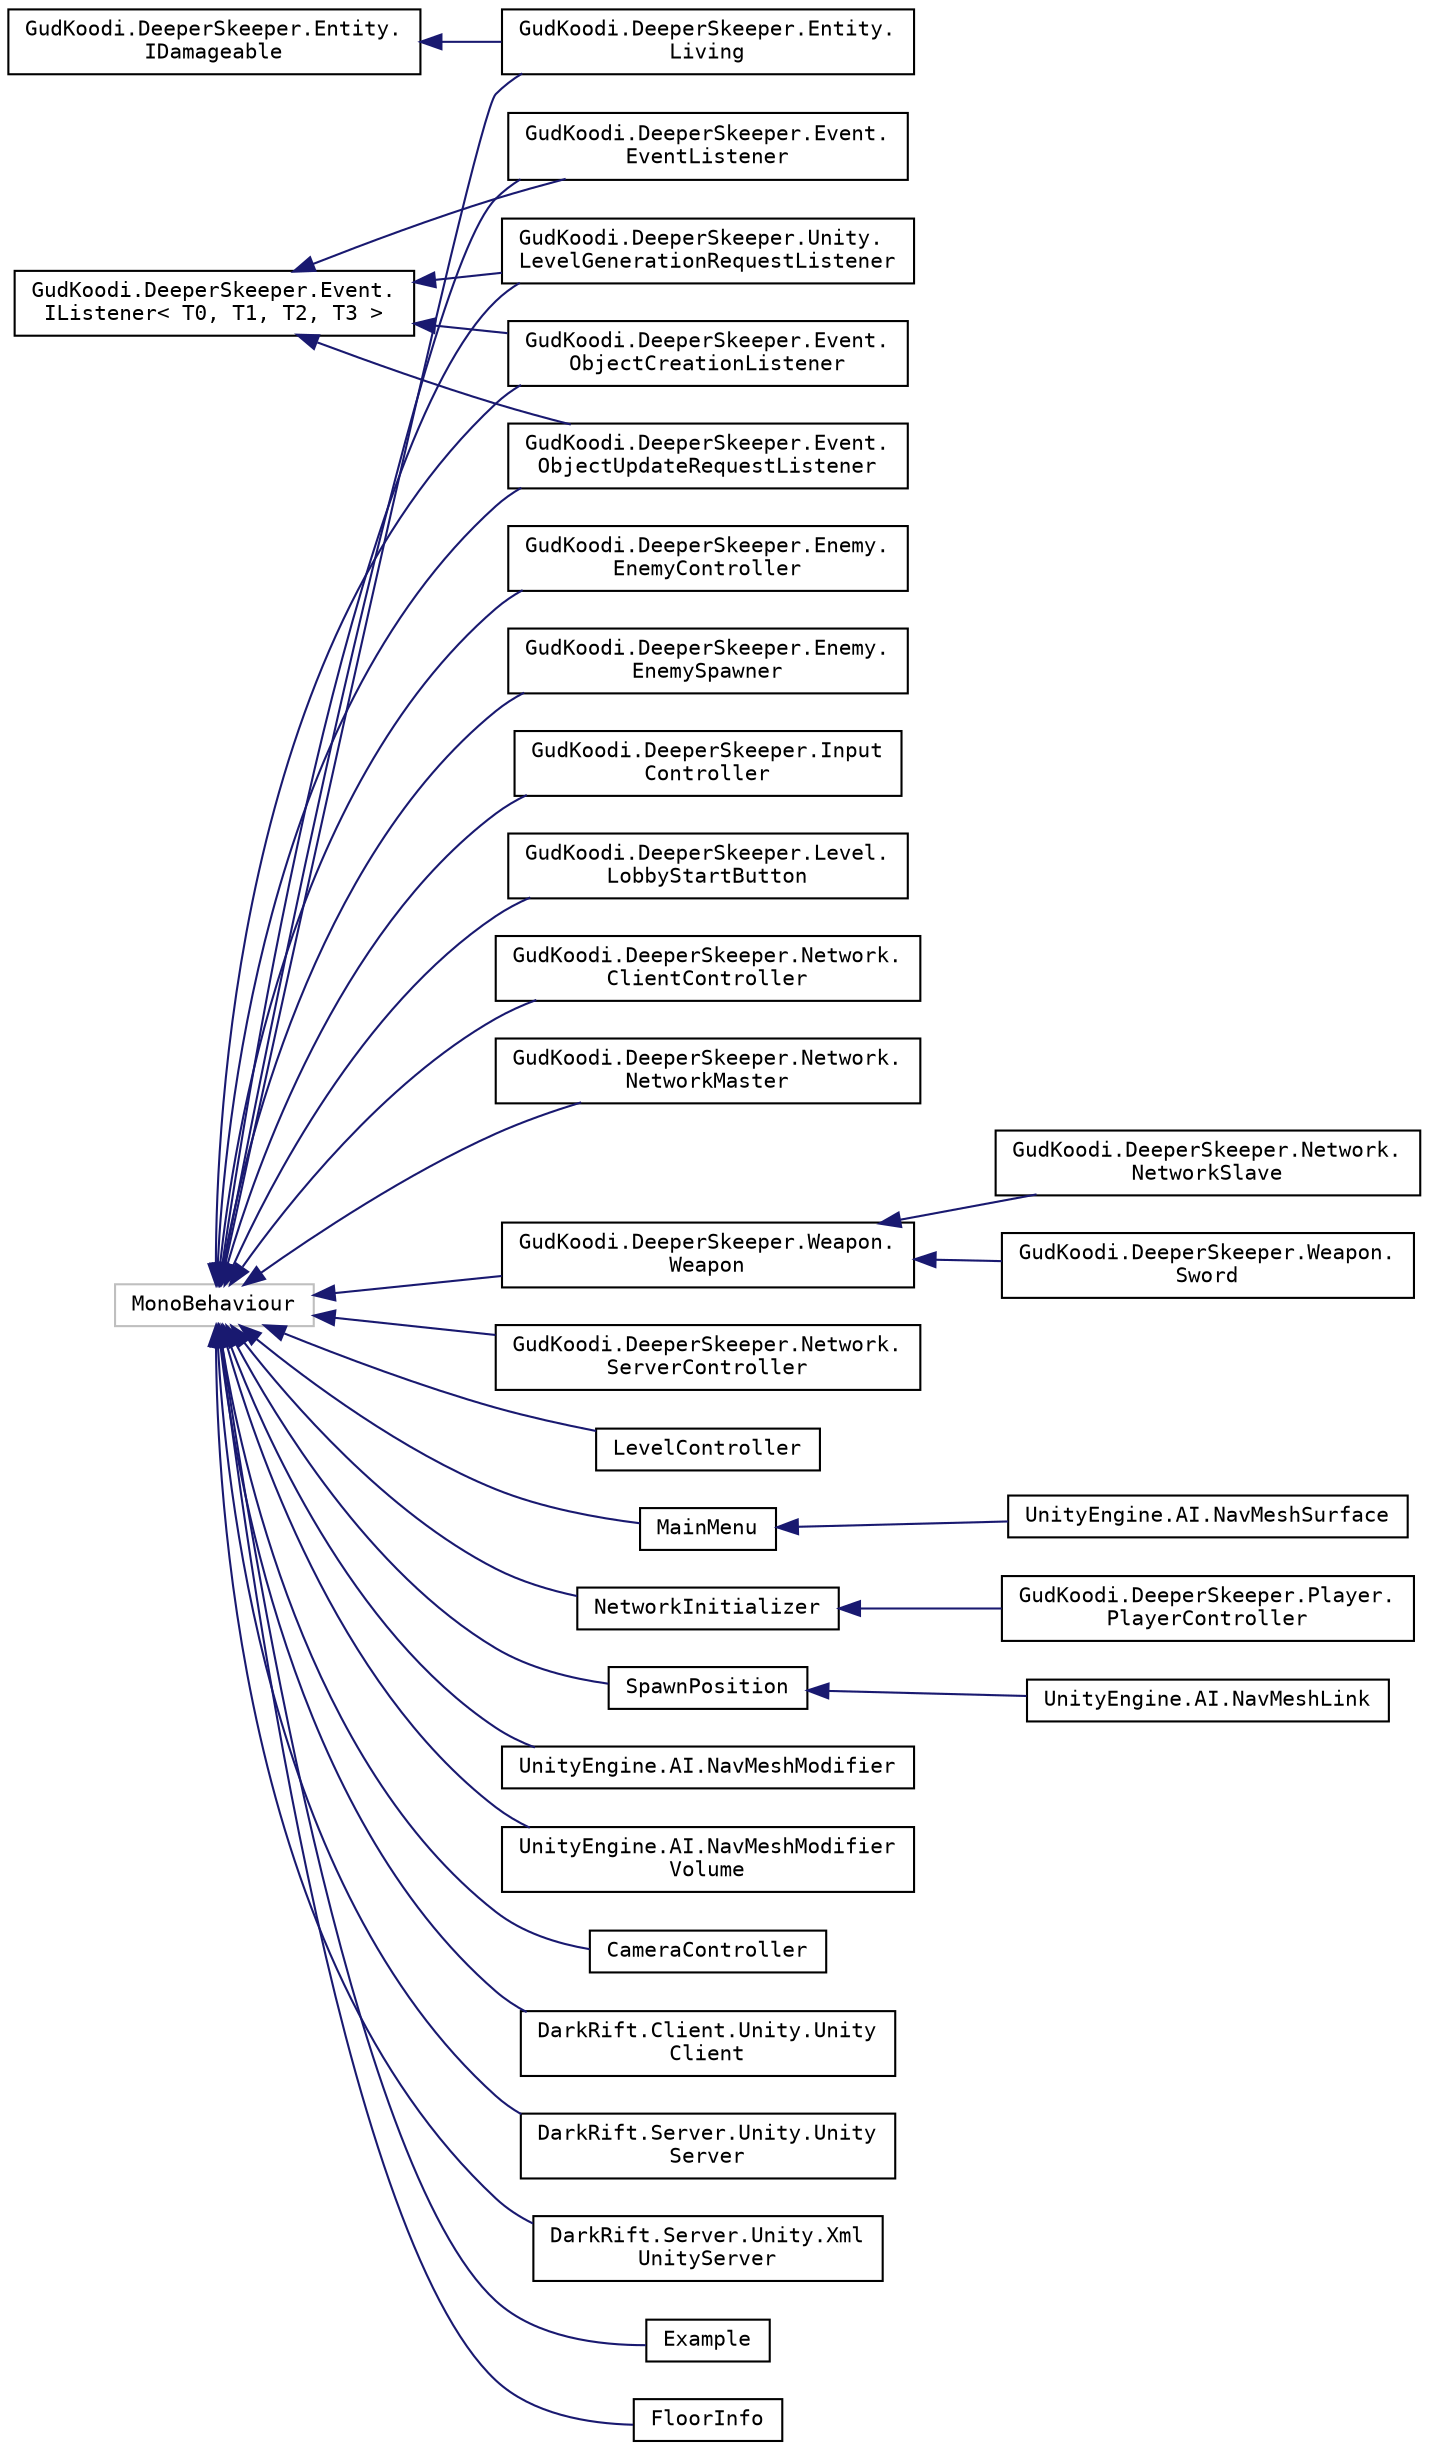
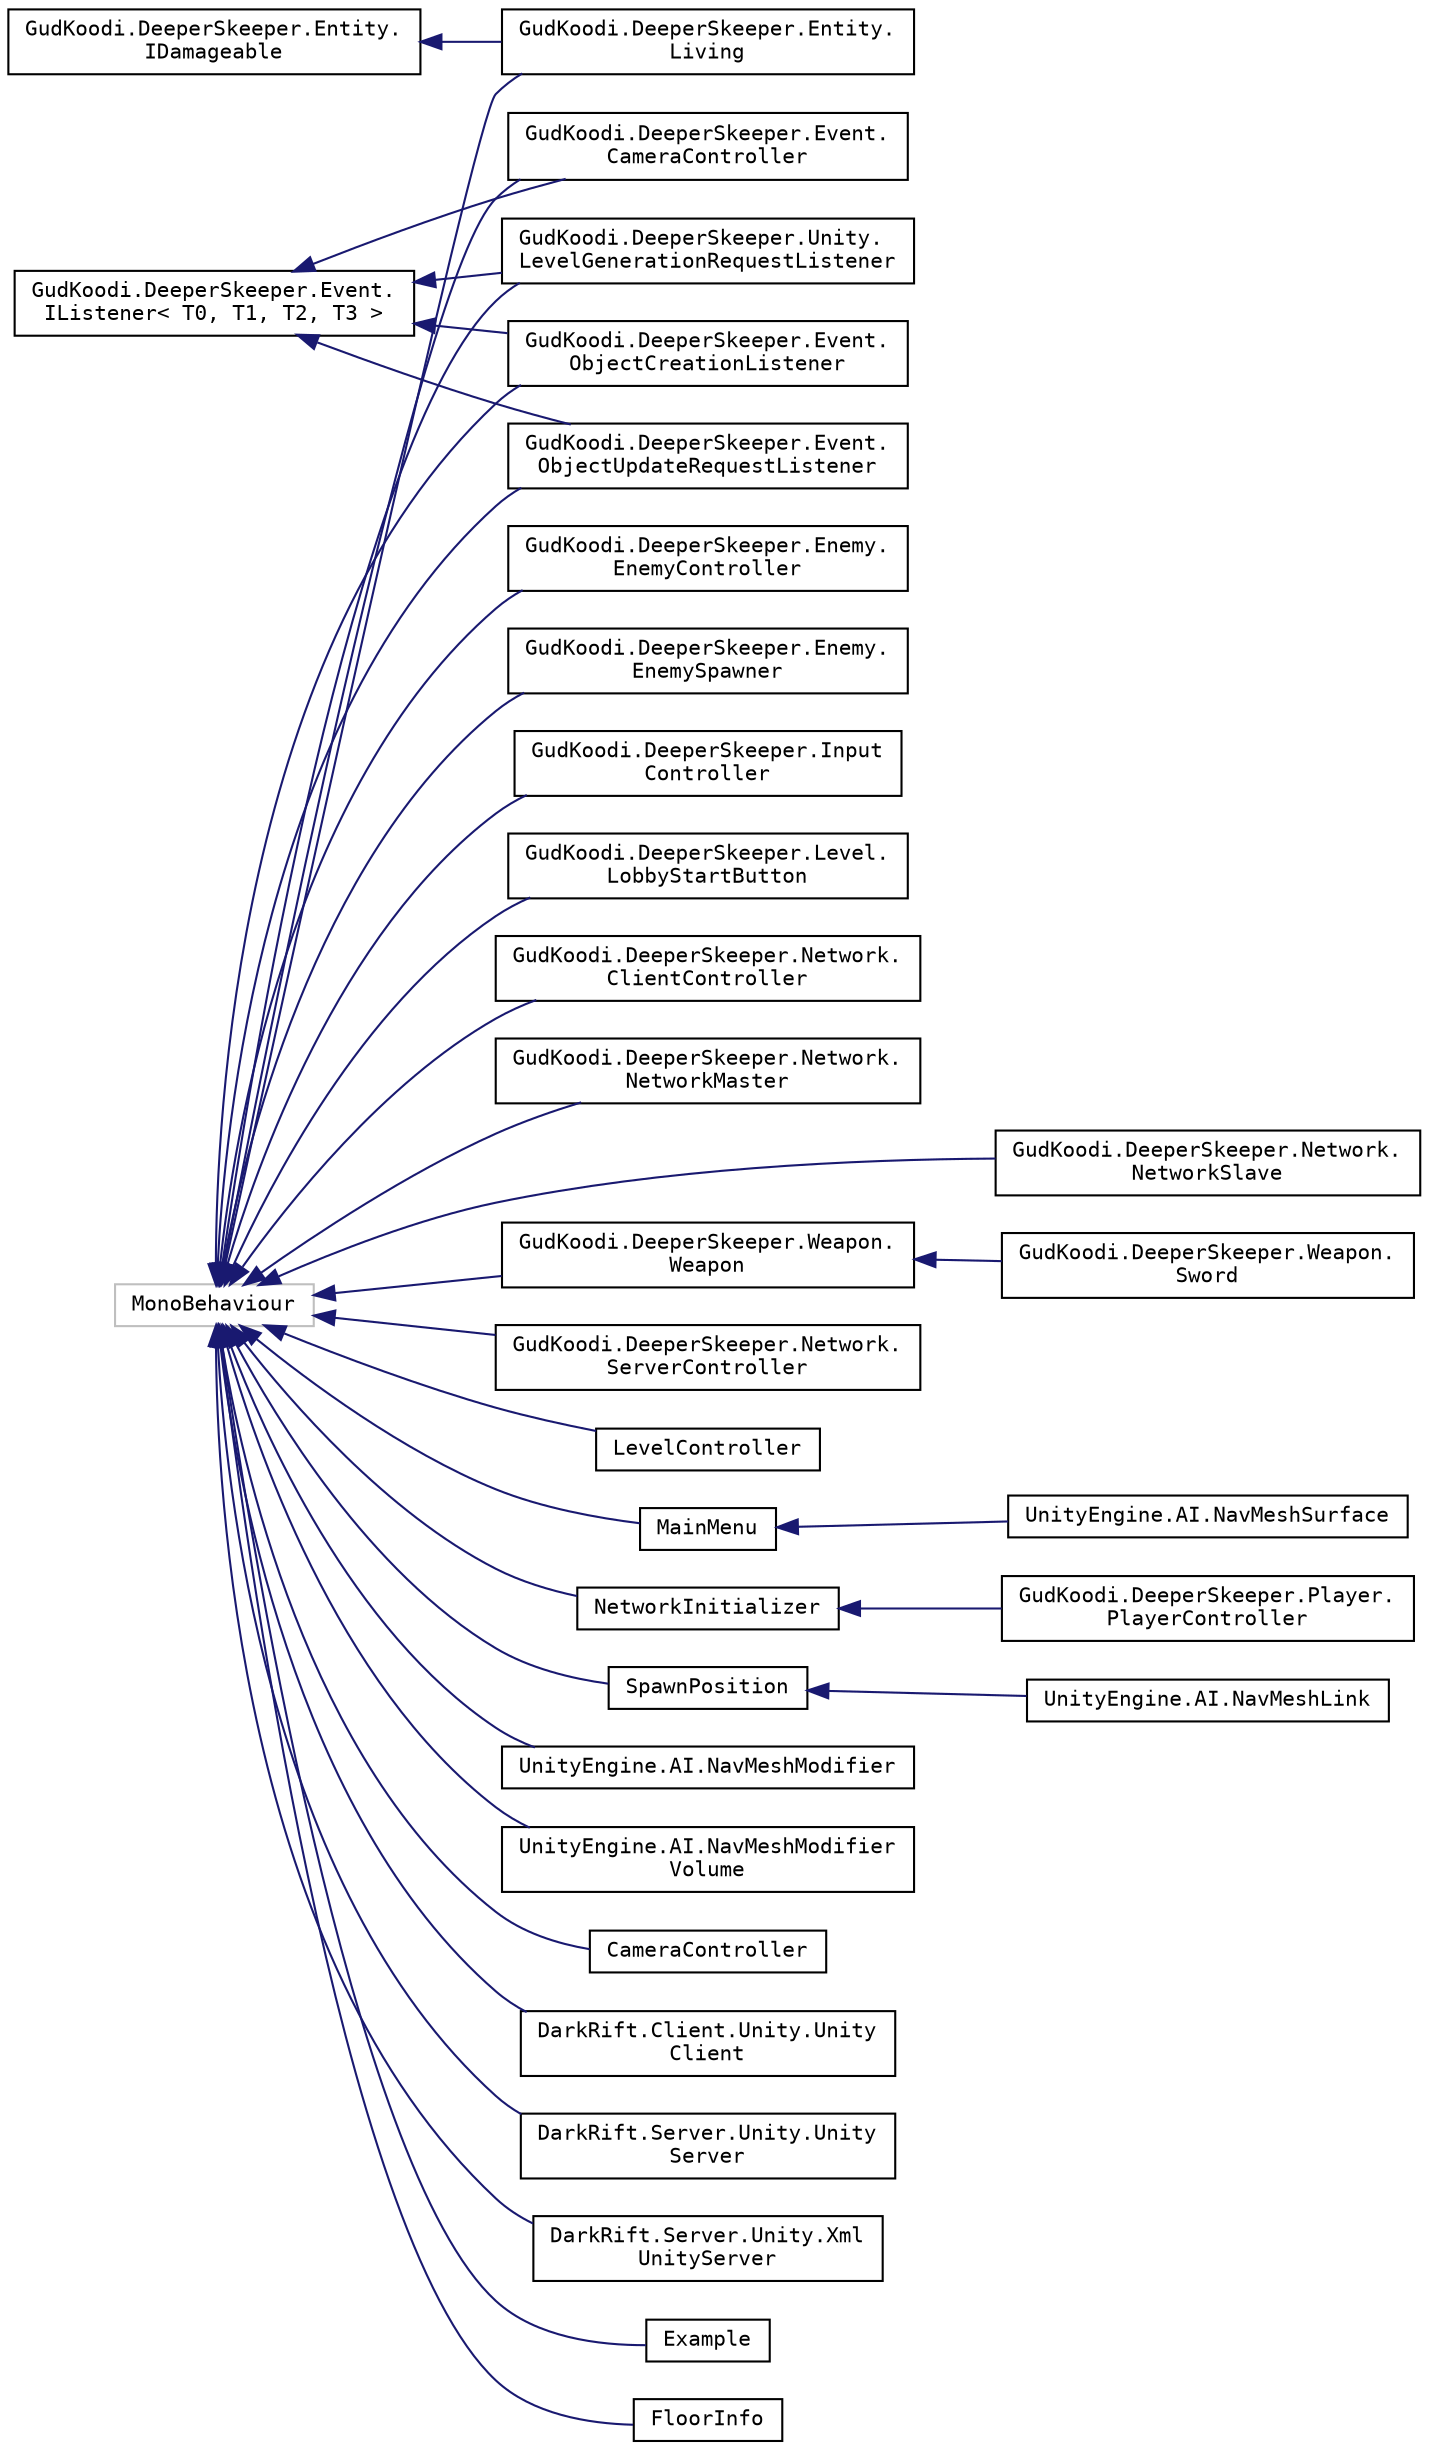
node "GudKoodi.DeeperSkeeper.Event. EventListener": label "GudKoodi.DeeperSkeeper.Event. EventListener" -> "GudKoodi.DeeperSkeeper.Event. CameraController"
edge "GudKoodi.DeeperSkeeper.Network. NetworkSlave" -> "GudKoodi.DeeperSkeeper.Weapon. Weapon": now "GudKoodi.DeeperSkeeper.Network. NetworkSlave" -> "MonoBehaviour"
